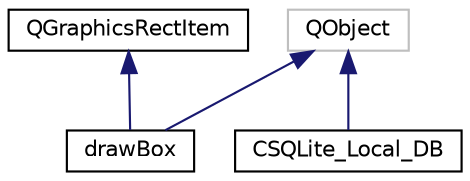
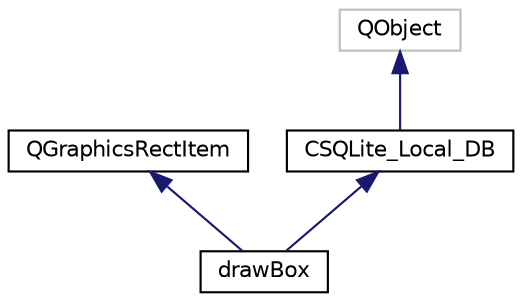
edge "drawBox" -> "QObject": now "drawBox" -> "CSQLite_Local_DB"
